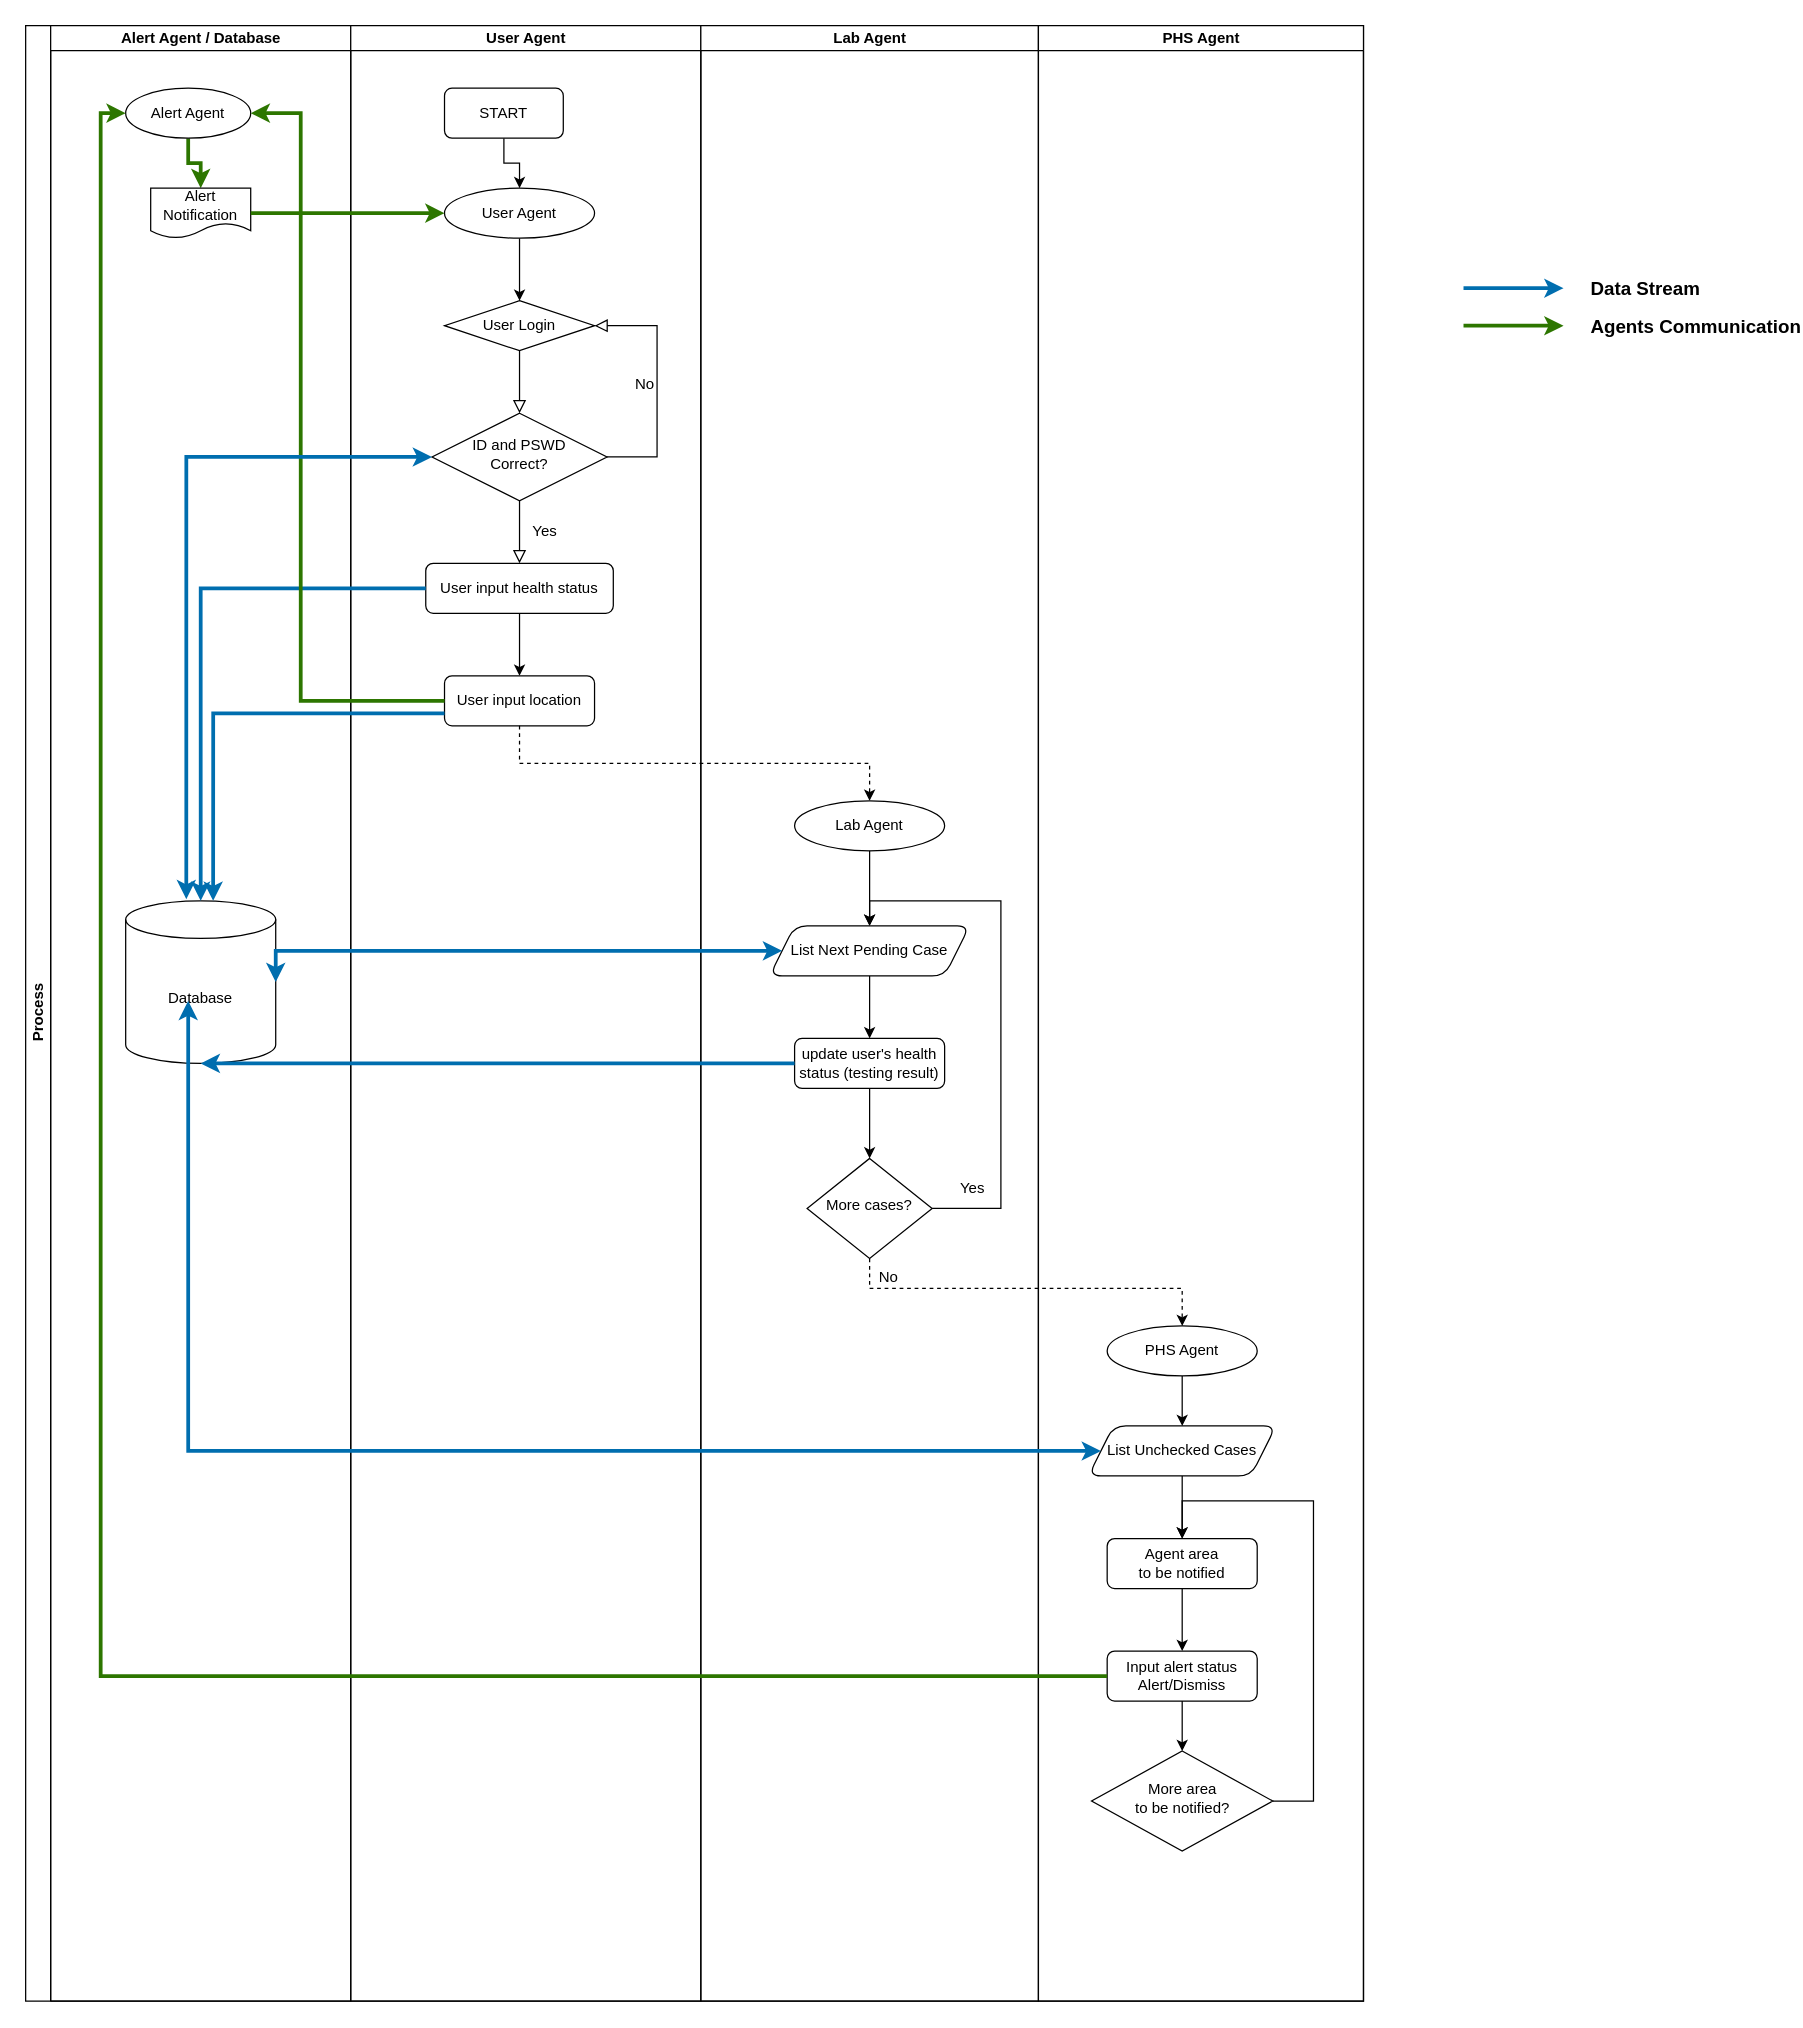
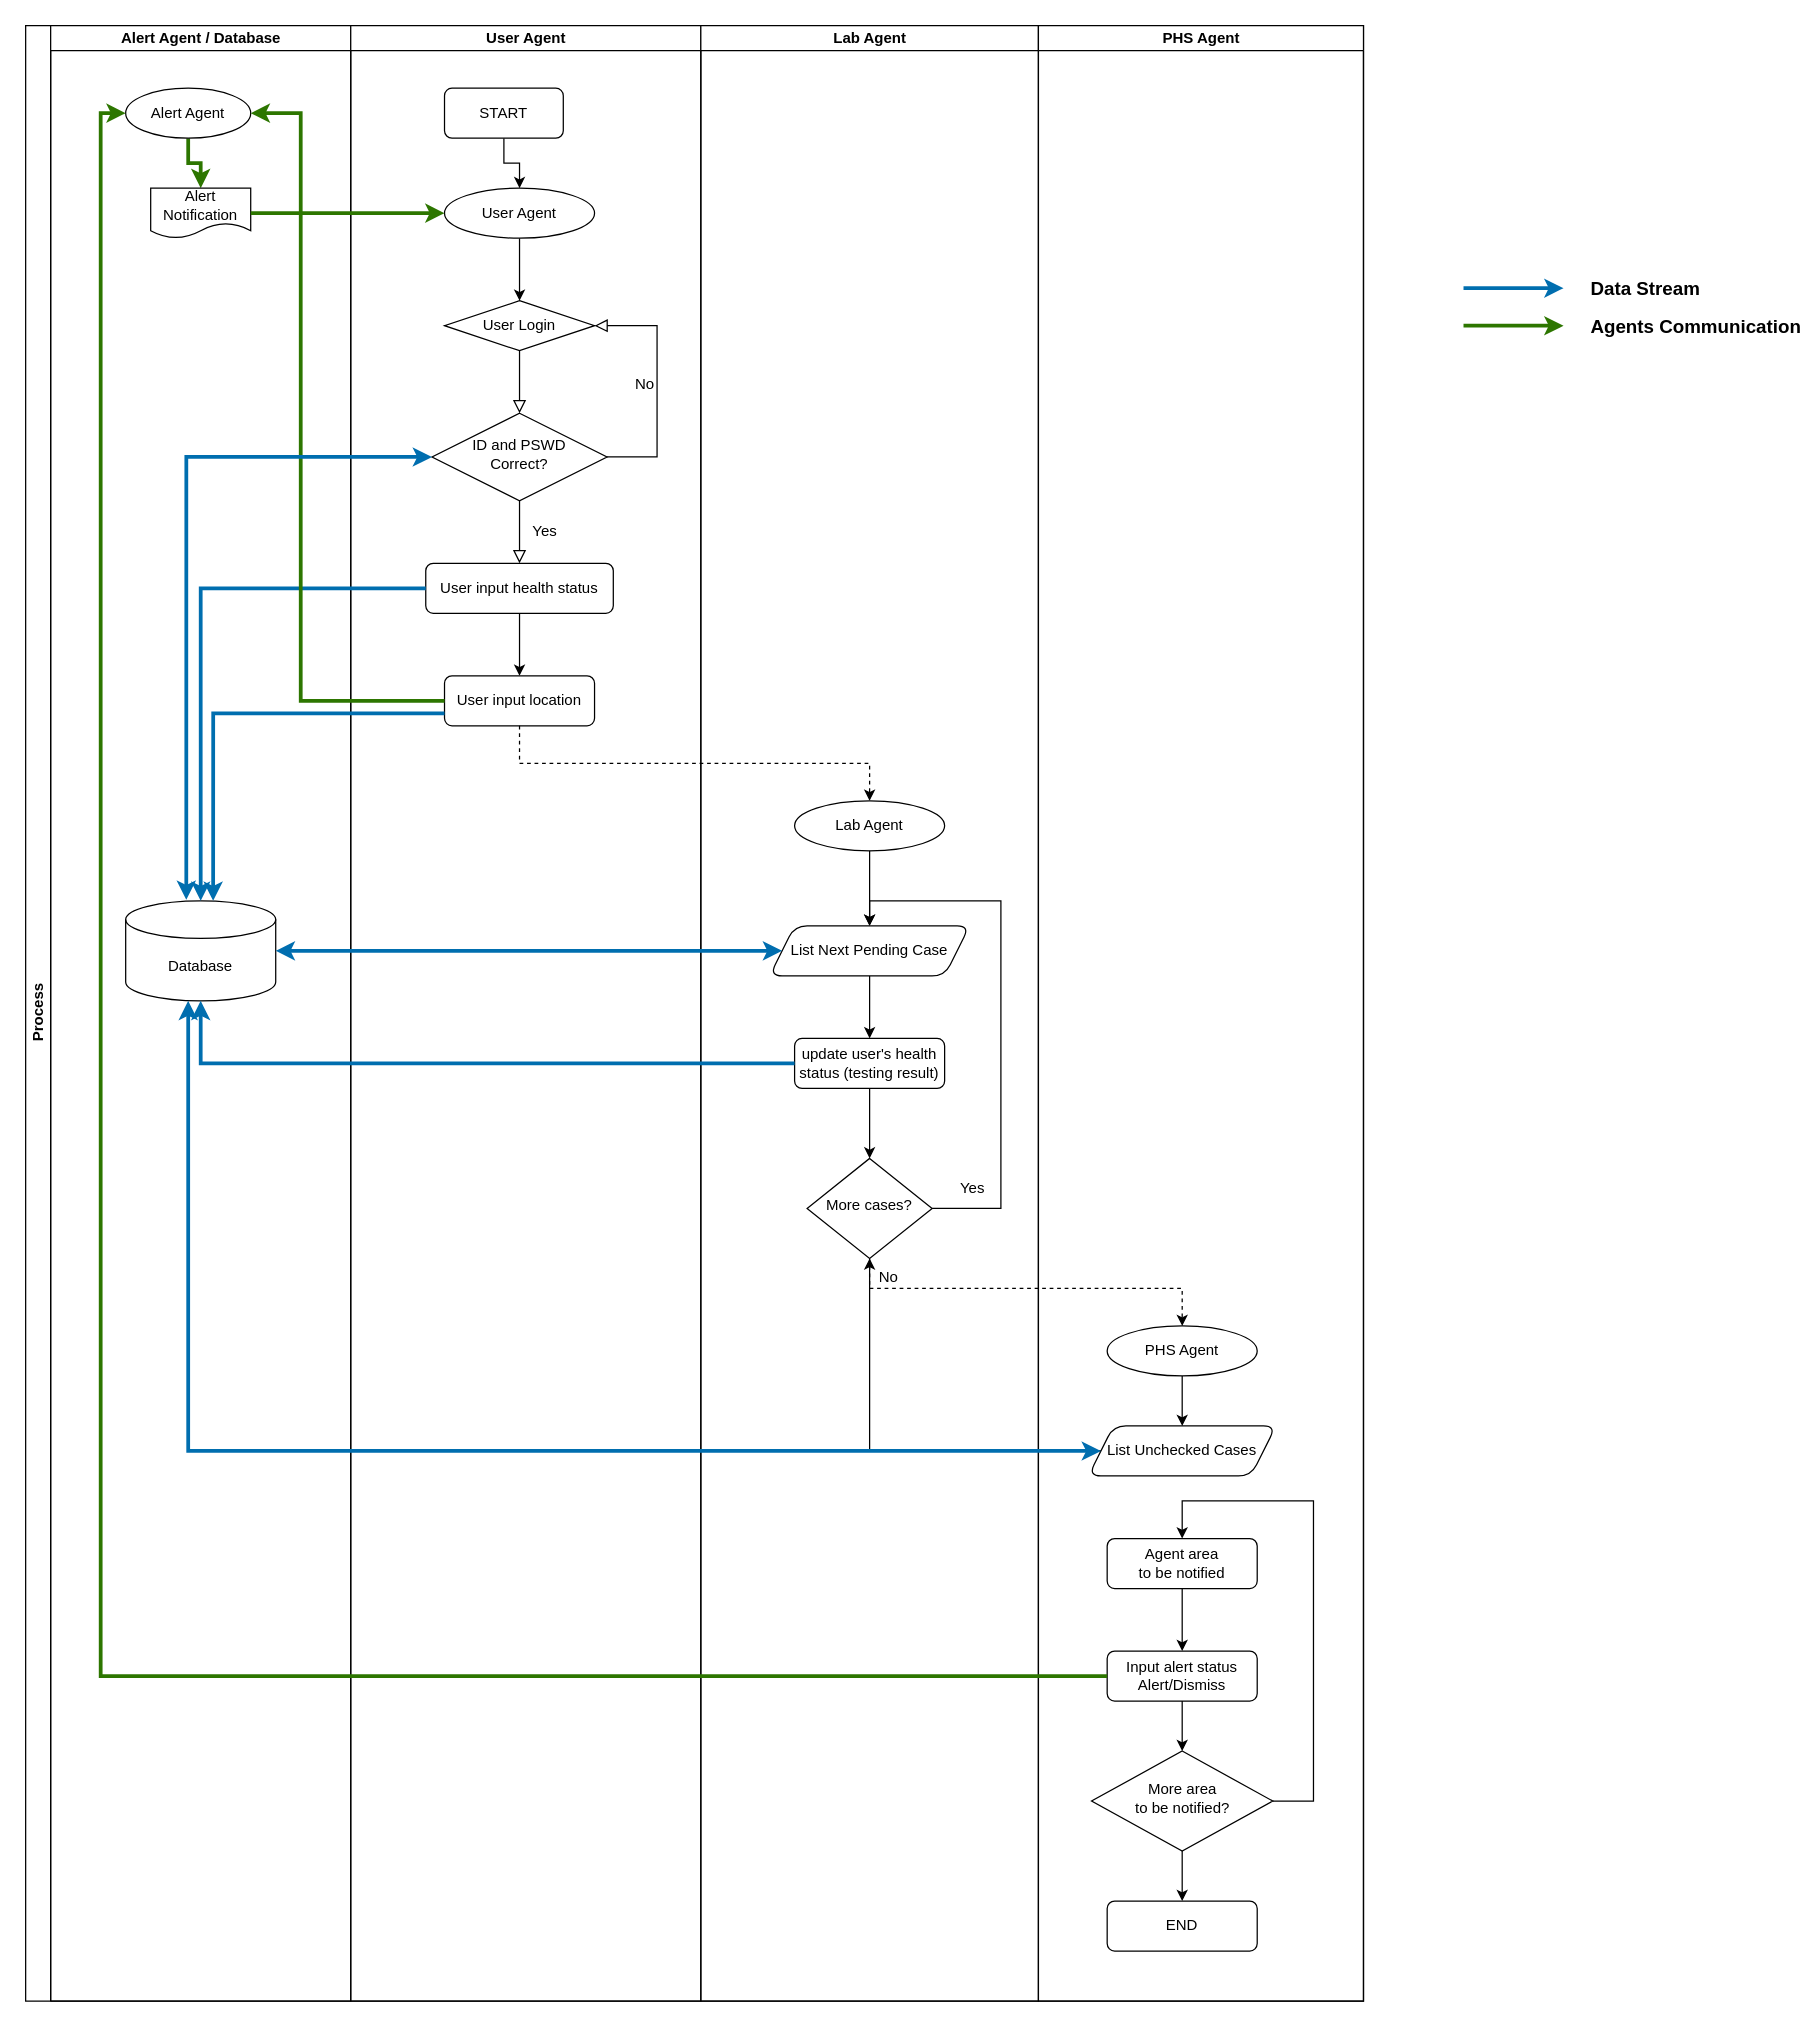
node "Database": size 150x163 -> 150x100
edge "List Unchecked Cases" -> "Agent areato be notified": now "List Unchecked Cases" -> "More cases?"
edge "More areato be notified?" -> "END": added
node "END": added
